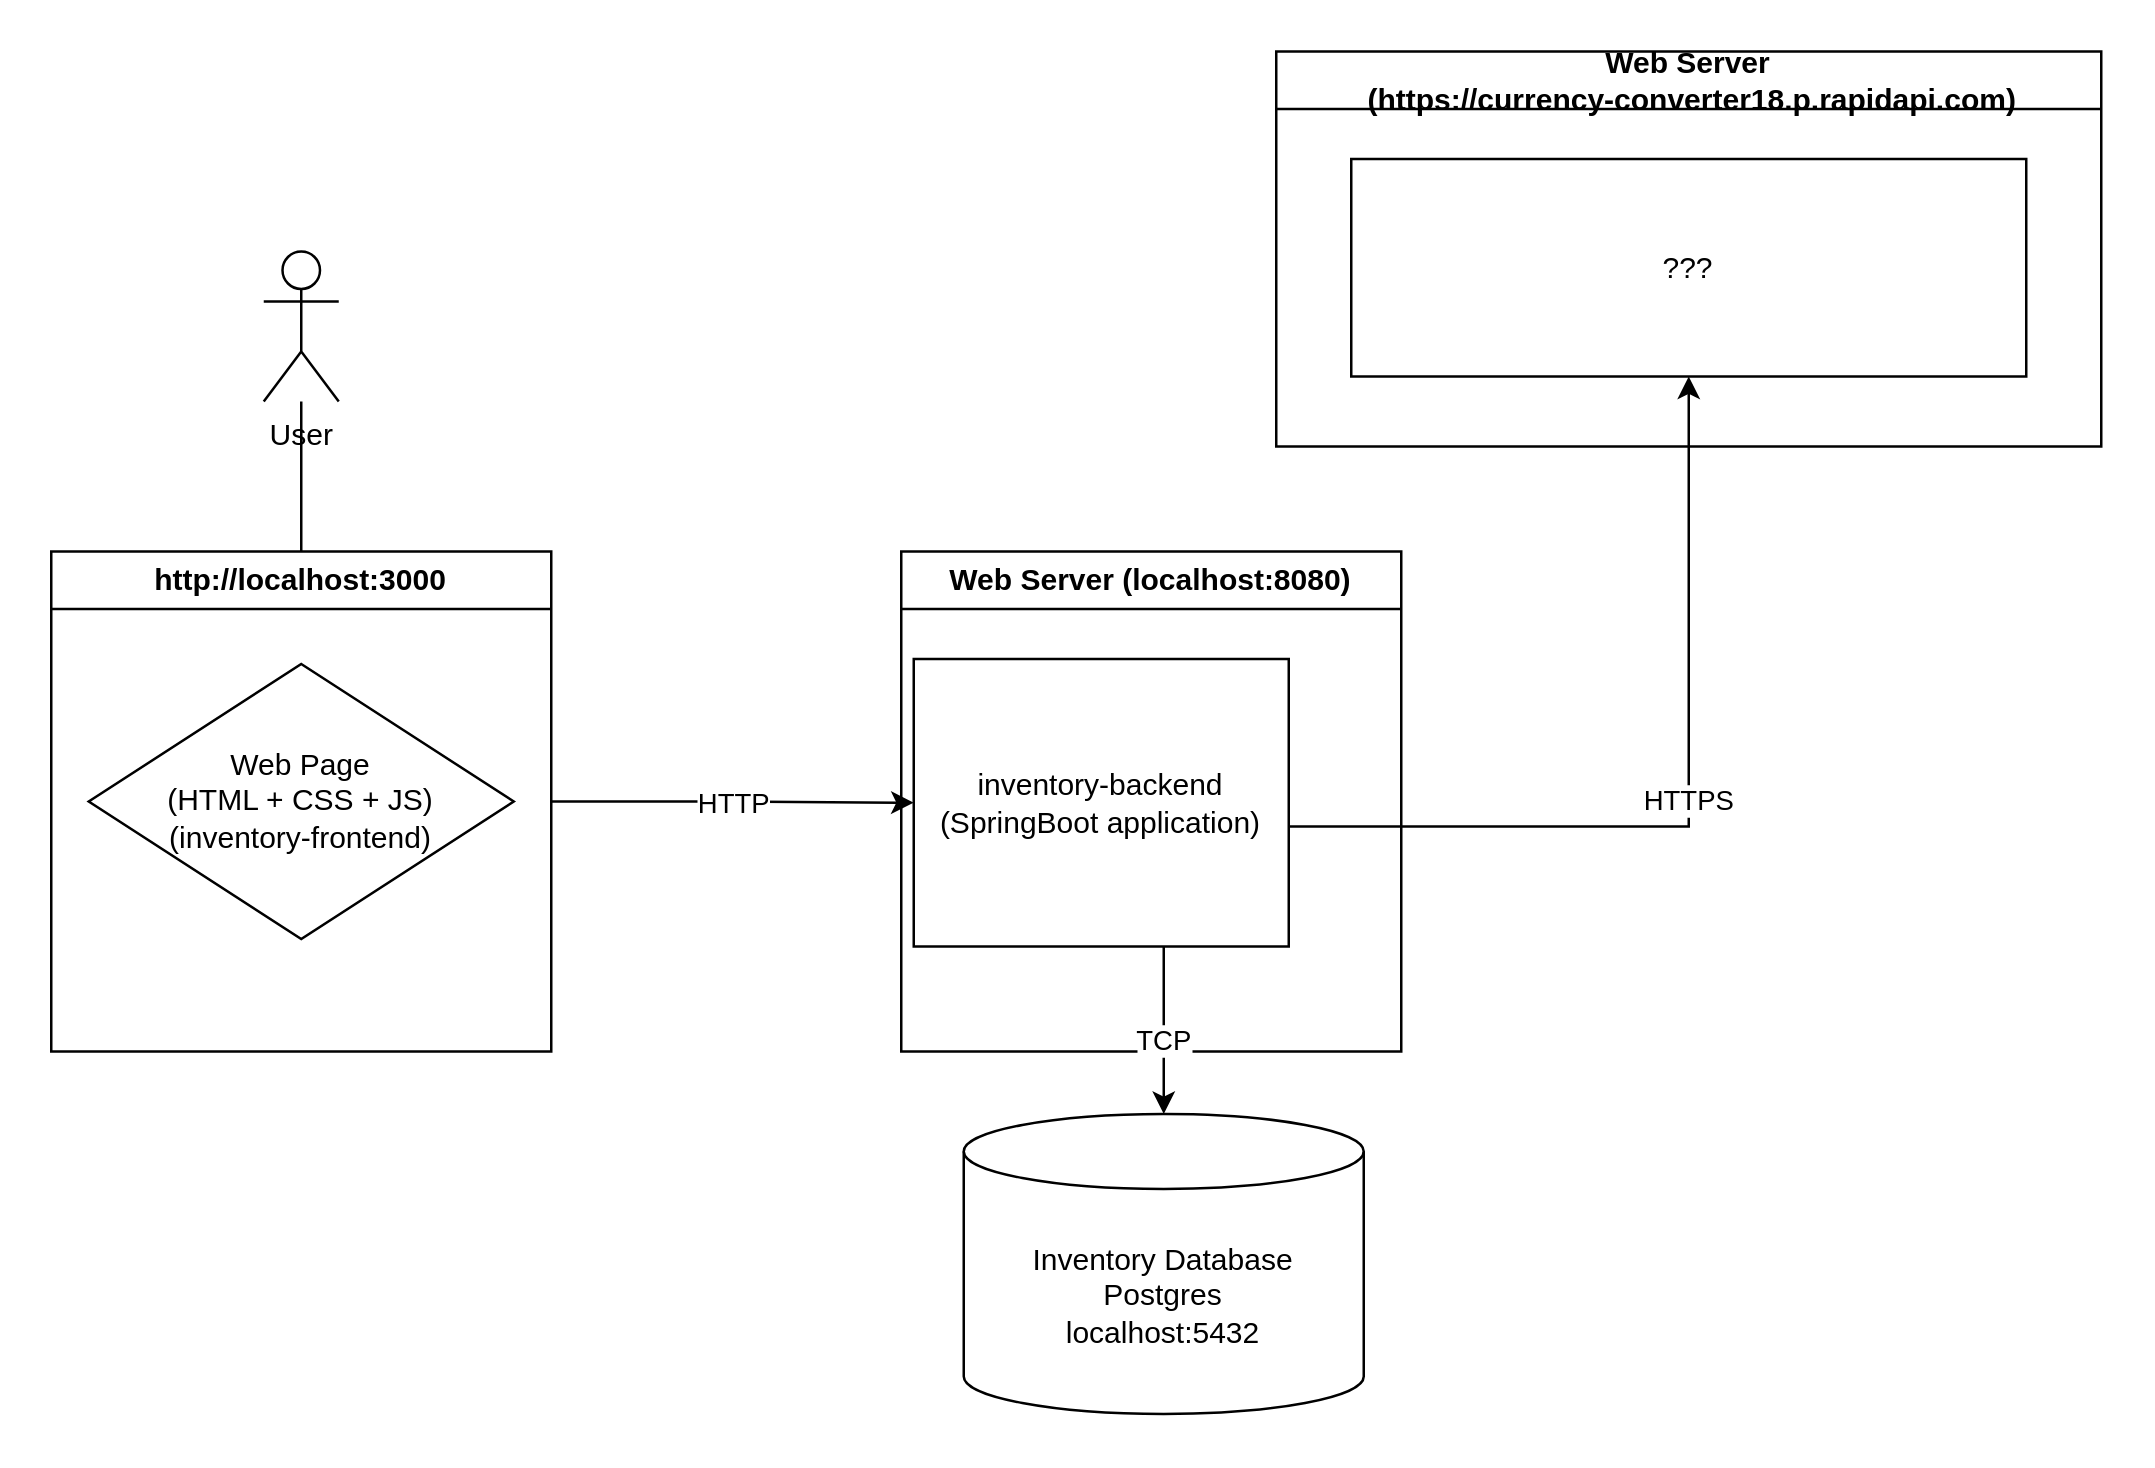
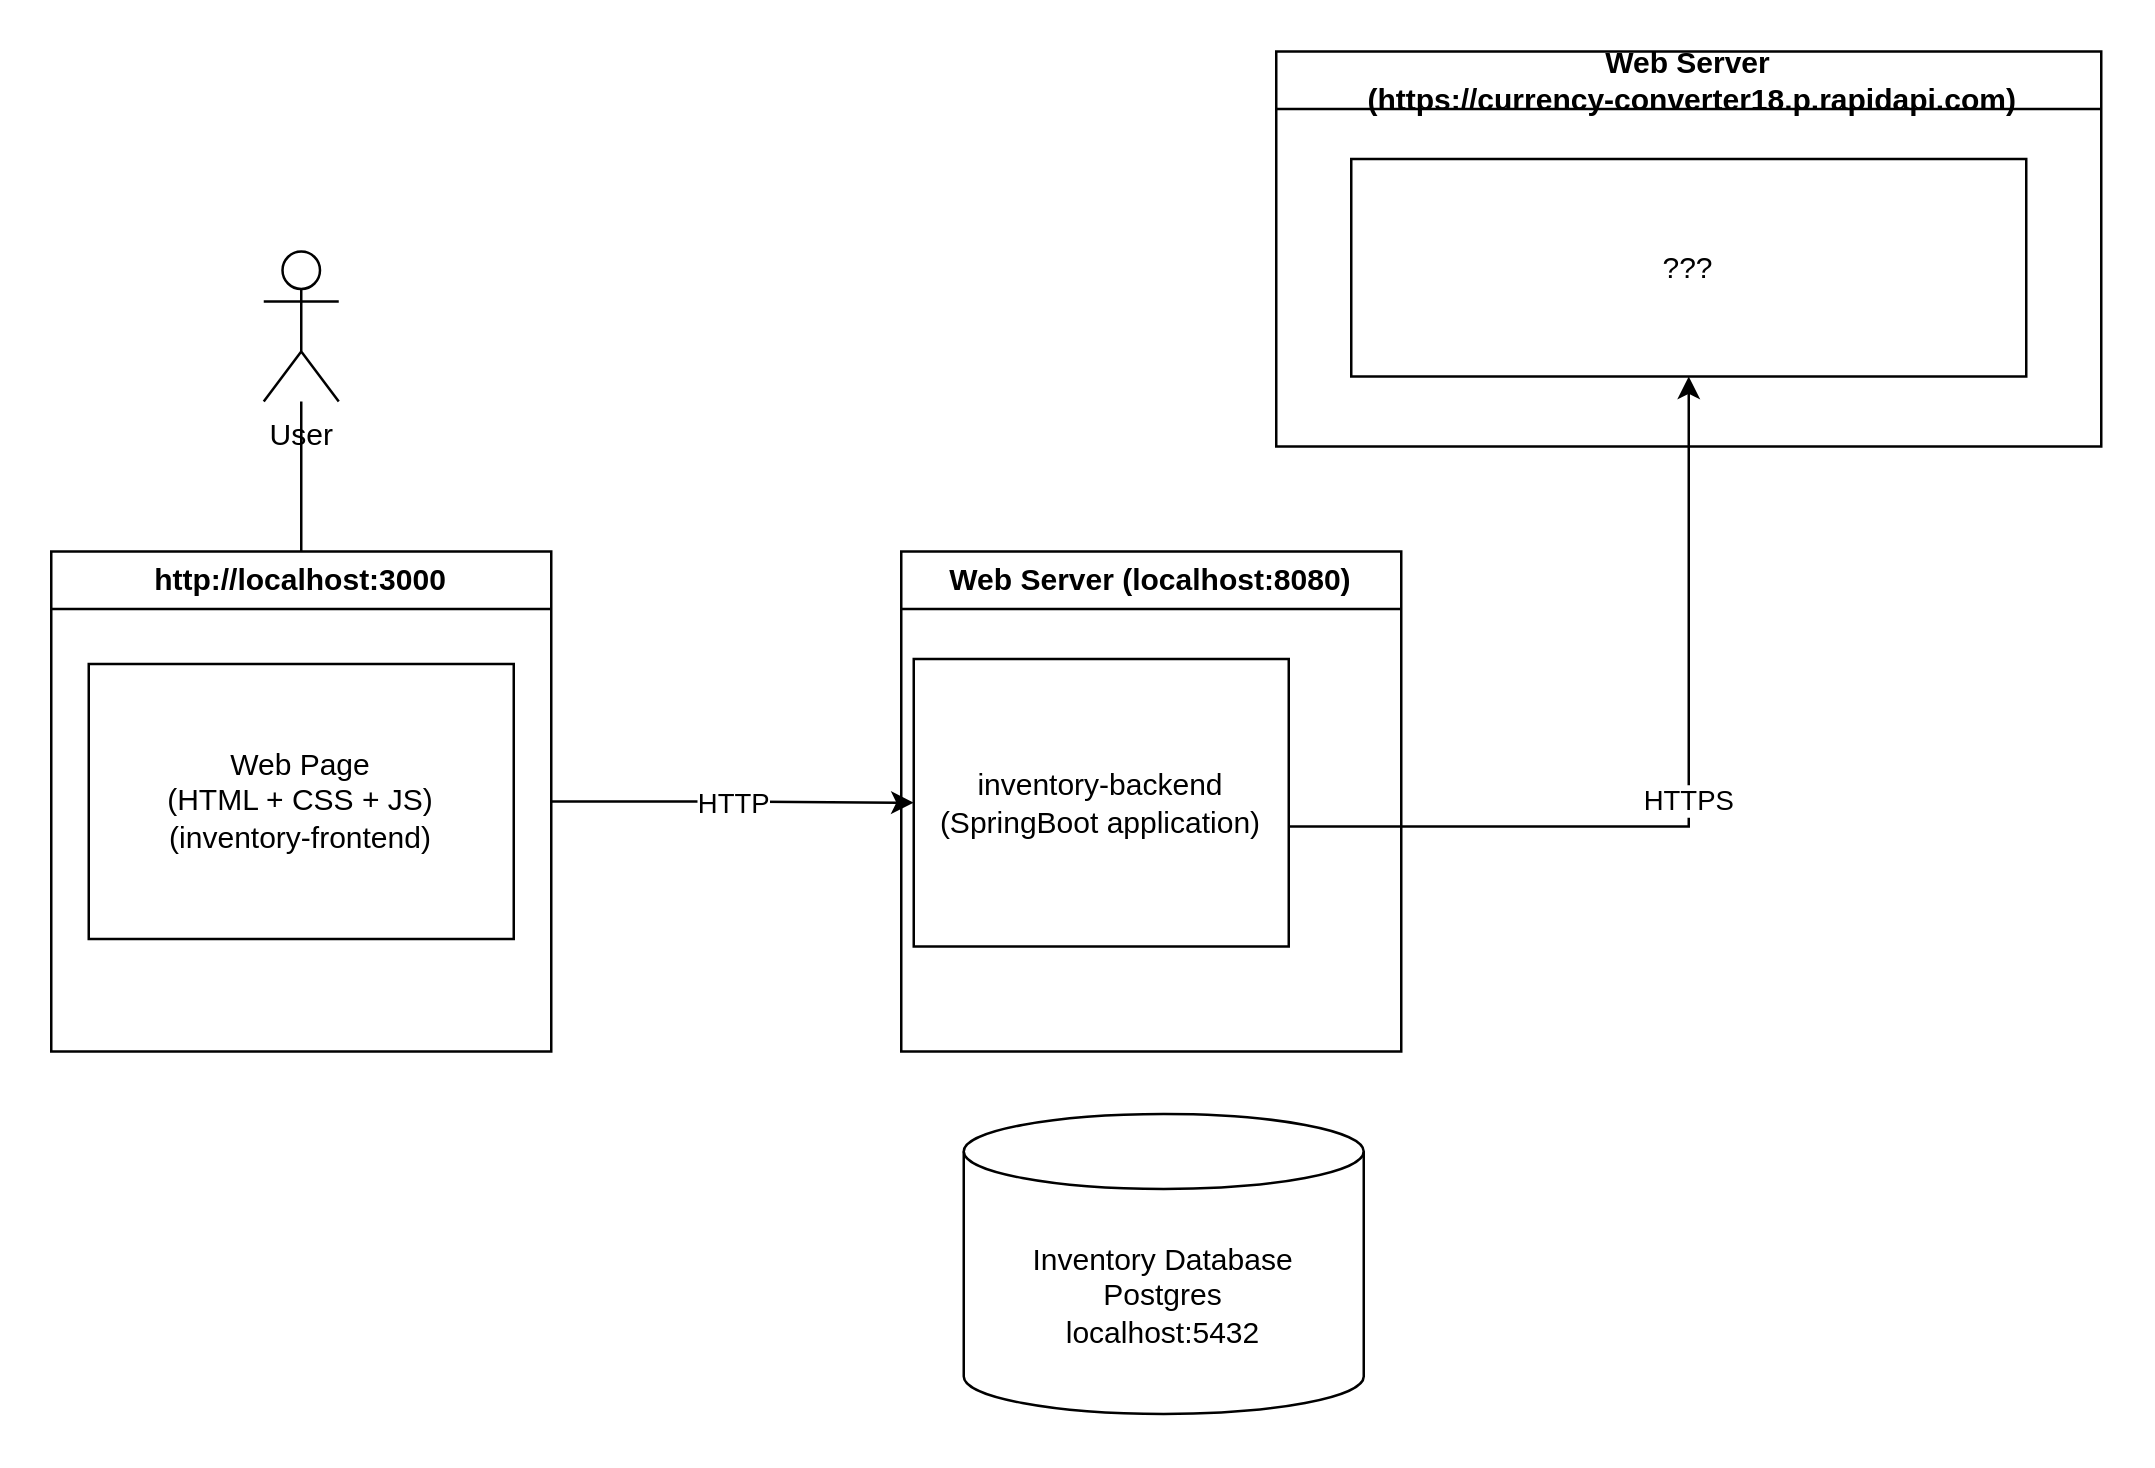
node "Web Page (HTML + CSS + JS) (inventory-frontend)": shape diamond -> rectangle
edge "inventory-backend (SpringBoot application)" -> "Inventory Database Postgres localhost:5432": removed, label "TCP"
